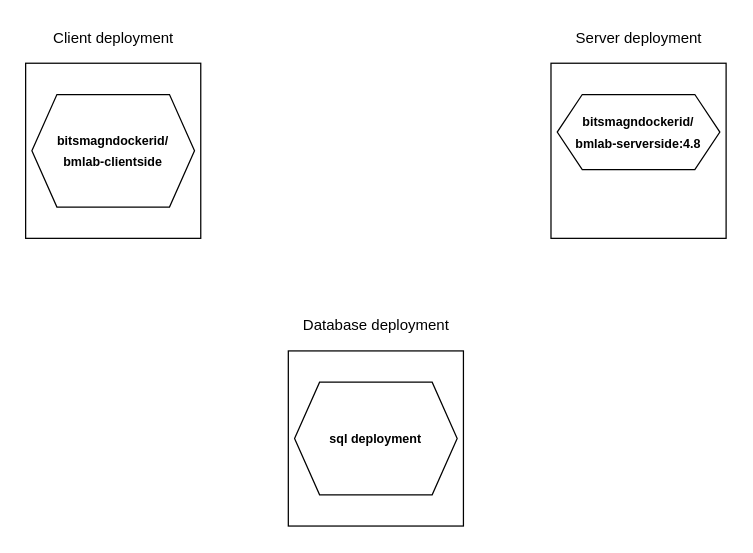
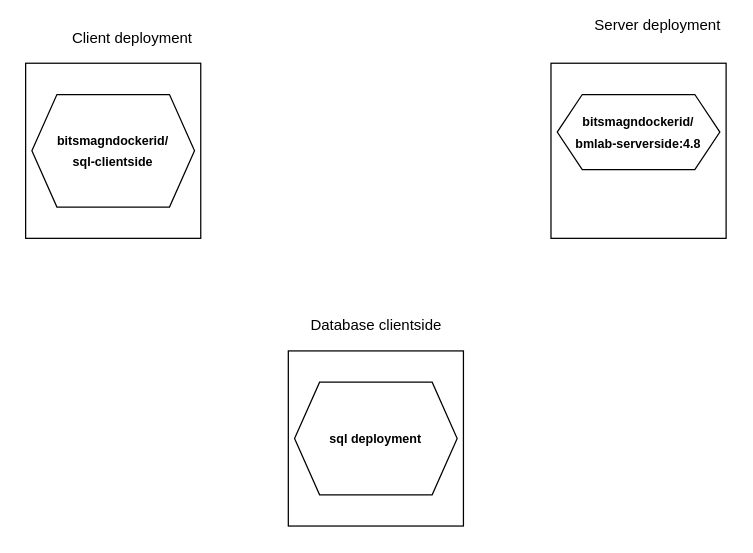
node "Client deployment": moved (113, 38) -> (132, 38)
node "Server deployment": moved (638, 38) -> (657, 26)
node "bitsmagndockerid/ bmlab-clientside": label "bitsmagndockerid/ bmlab-clientside" -> "bitsmagndockerid/ sql-clientside"
node "Database deployment": label "Database deployment" -> "Database clientside"
